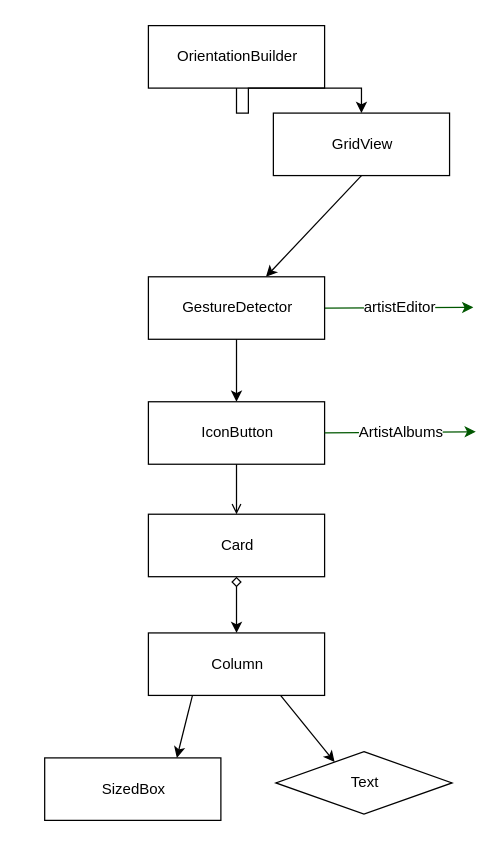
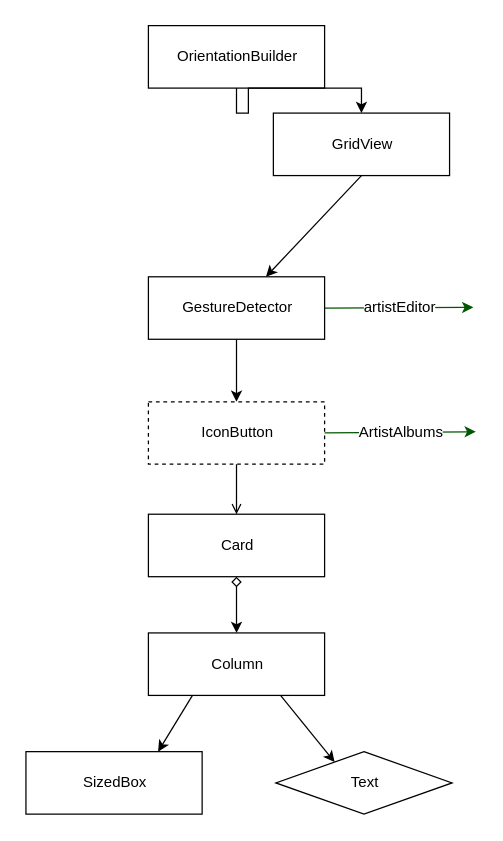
node "IconButton": style solid -> dashed
node "SizedBox": moved (133, 789) -> (114, 783)
